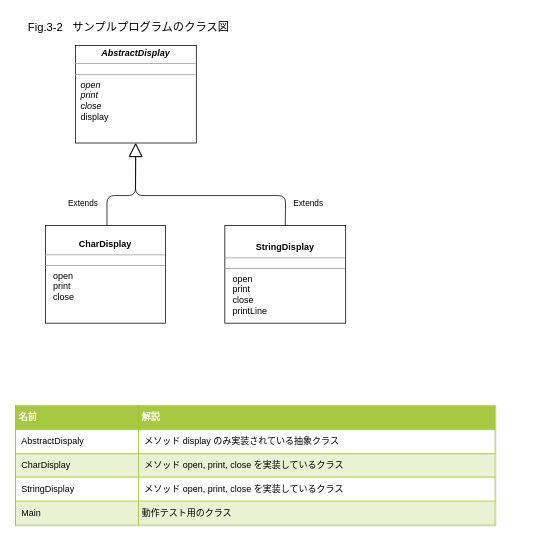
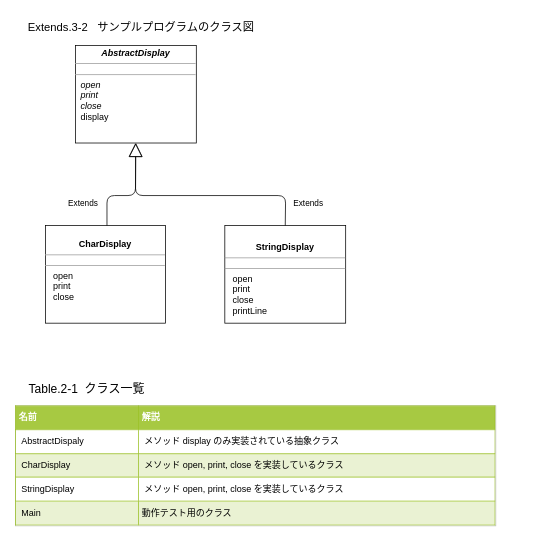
node "Fig.3-2 サンプルプログラムのクラス図": label "Fig.3-2 サンプルプログラムのクラス図" -> "Extends.3-2 サンプルプログラムのクラス図"
node "Table.2-1 クラス一覧": added
